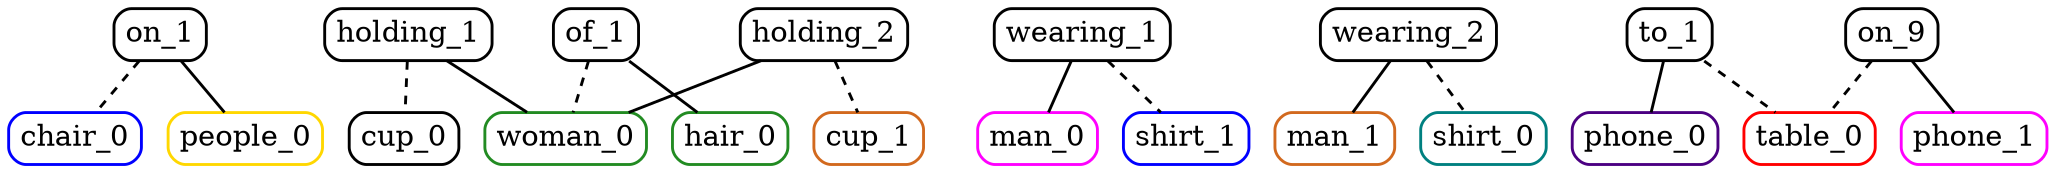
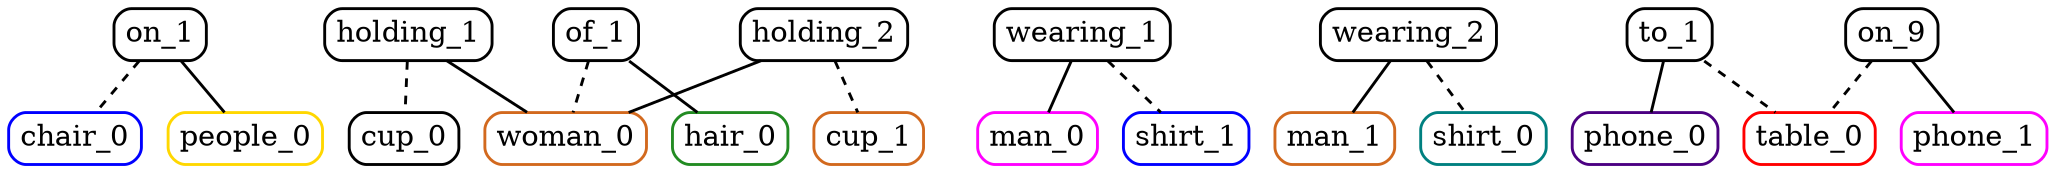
node "woman_0": color forestgreen -> chocolate
